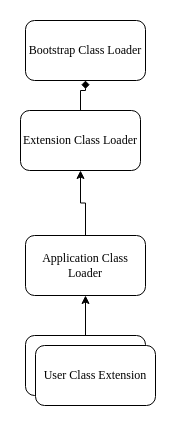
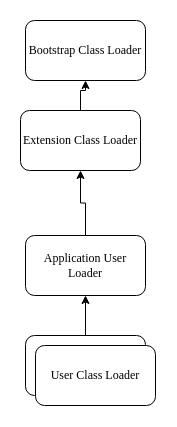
edge "Extension Class Loader" -> "Bootstrap Class Loader": arrowhead diamond -> classic
node "Application Class Loader": label "Application Class Loader" -> "Application User Loader"
node "User Class Extension": label "User Class Extension" -> "User Class Loader"
